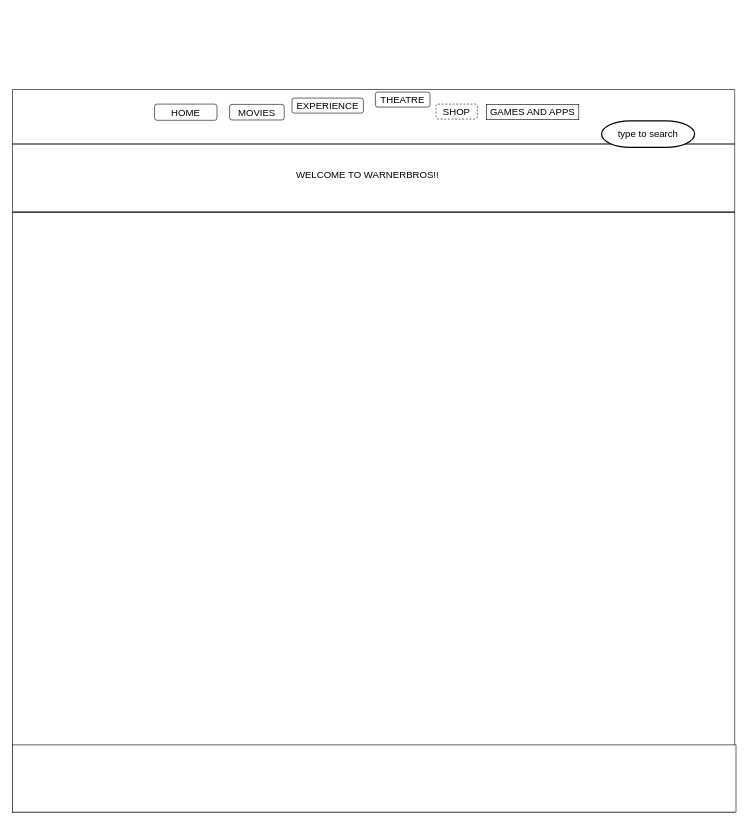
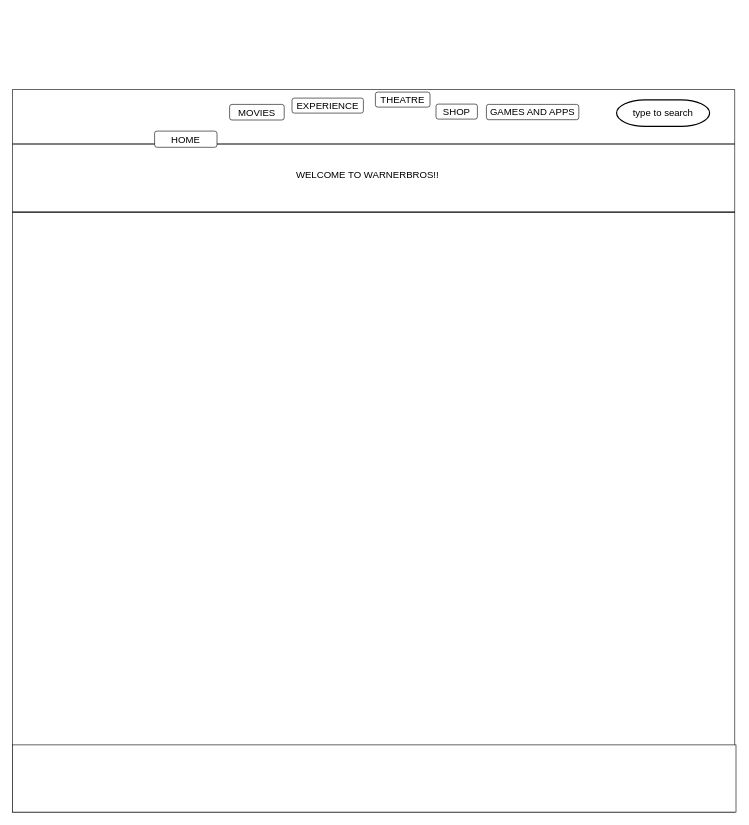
node "HOME": moved (186, 112) -> (186, 139)
node "SHOP": style dashed -> solid
node "GAMES AND APPS": shape rectangle -> rounded rectangle
node "type to search": moved (648, 134) -> (663, 113)
